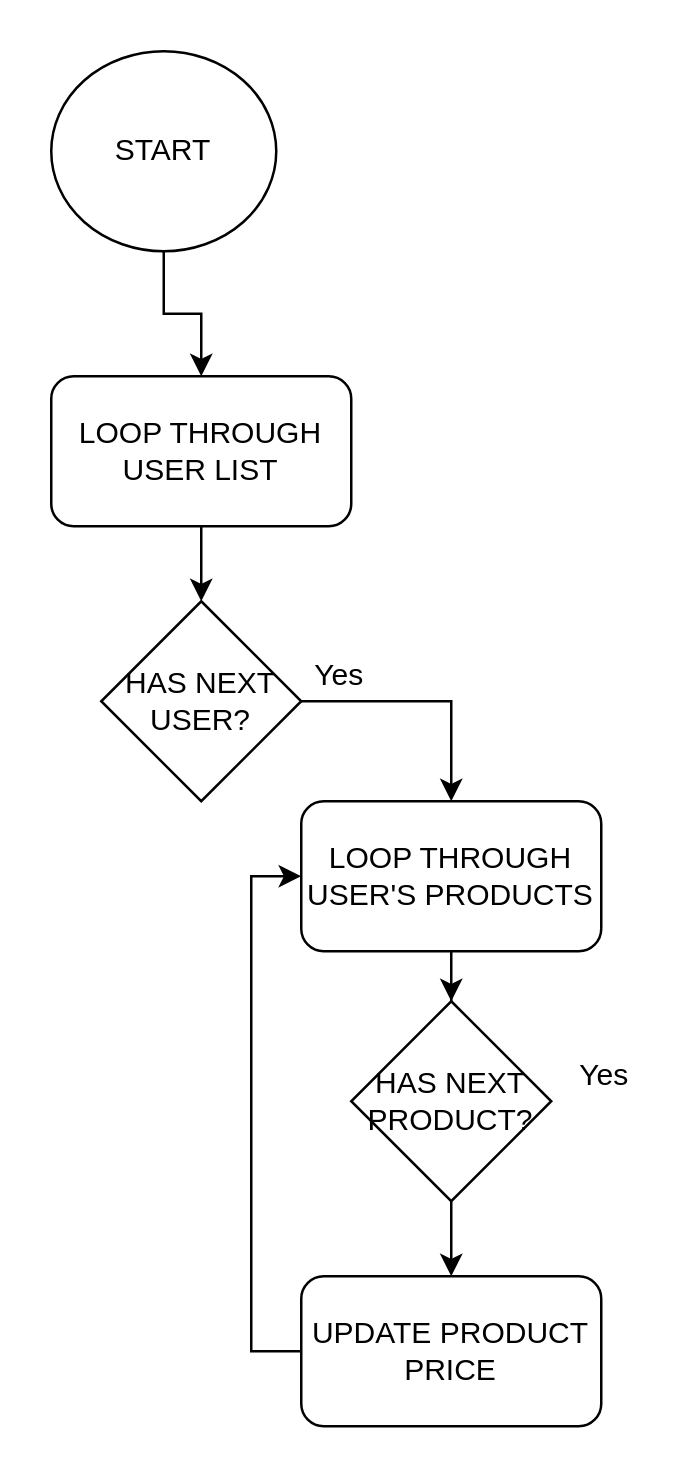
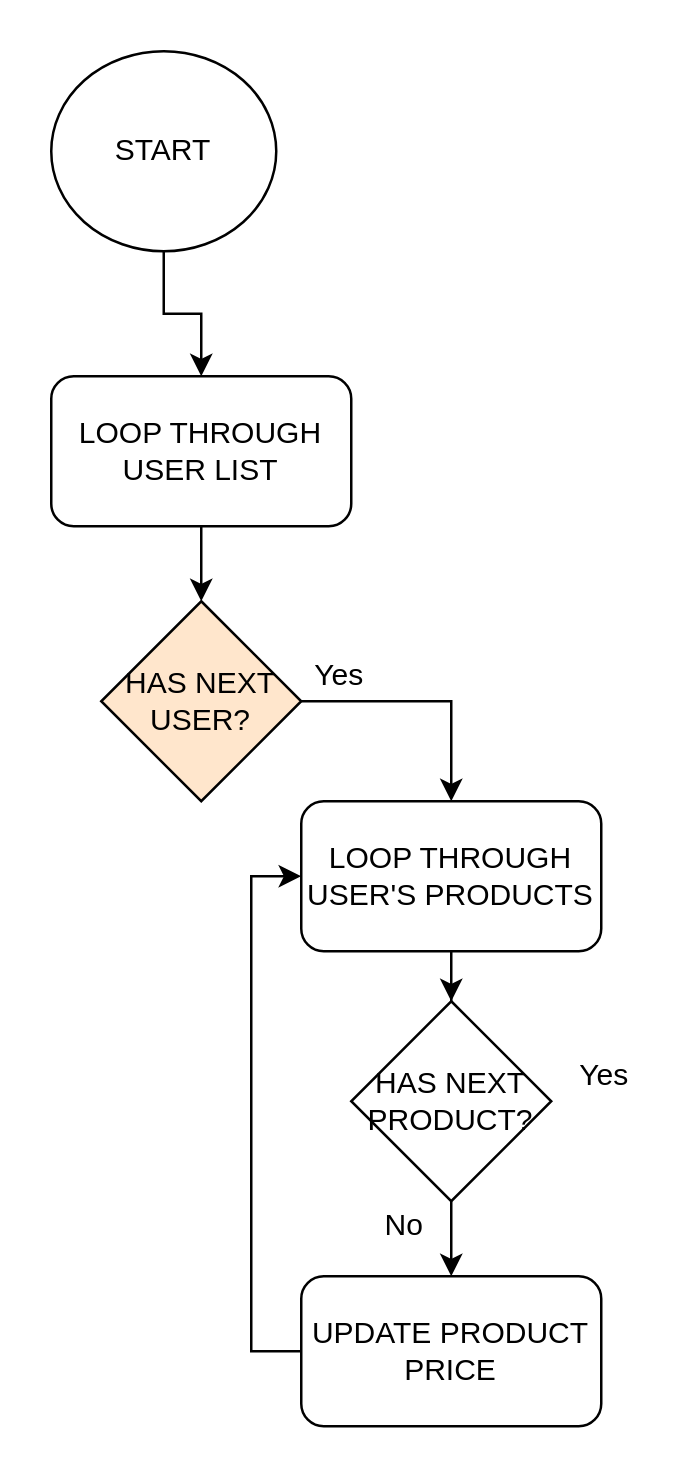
node "HAS NEXT USER?": fillcolor #ffffff -> #ffe6cc
node "No": added
